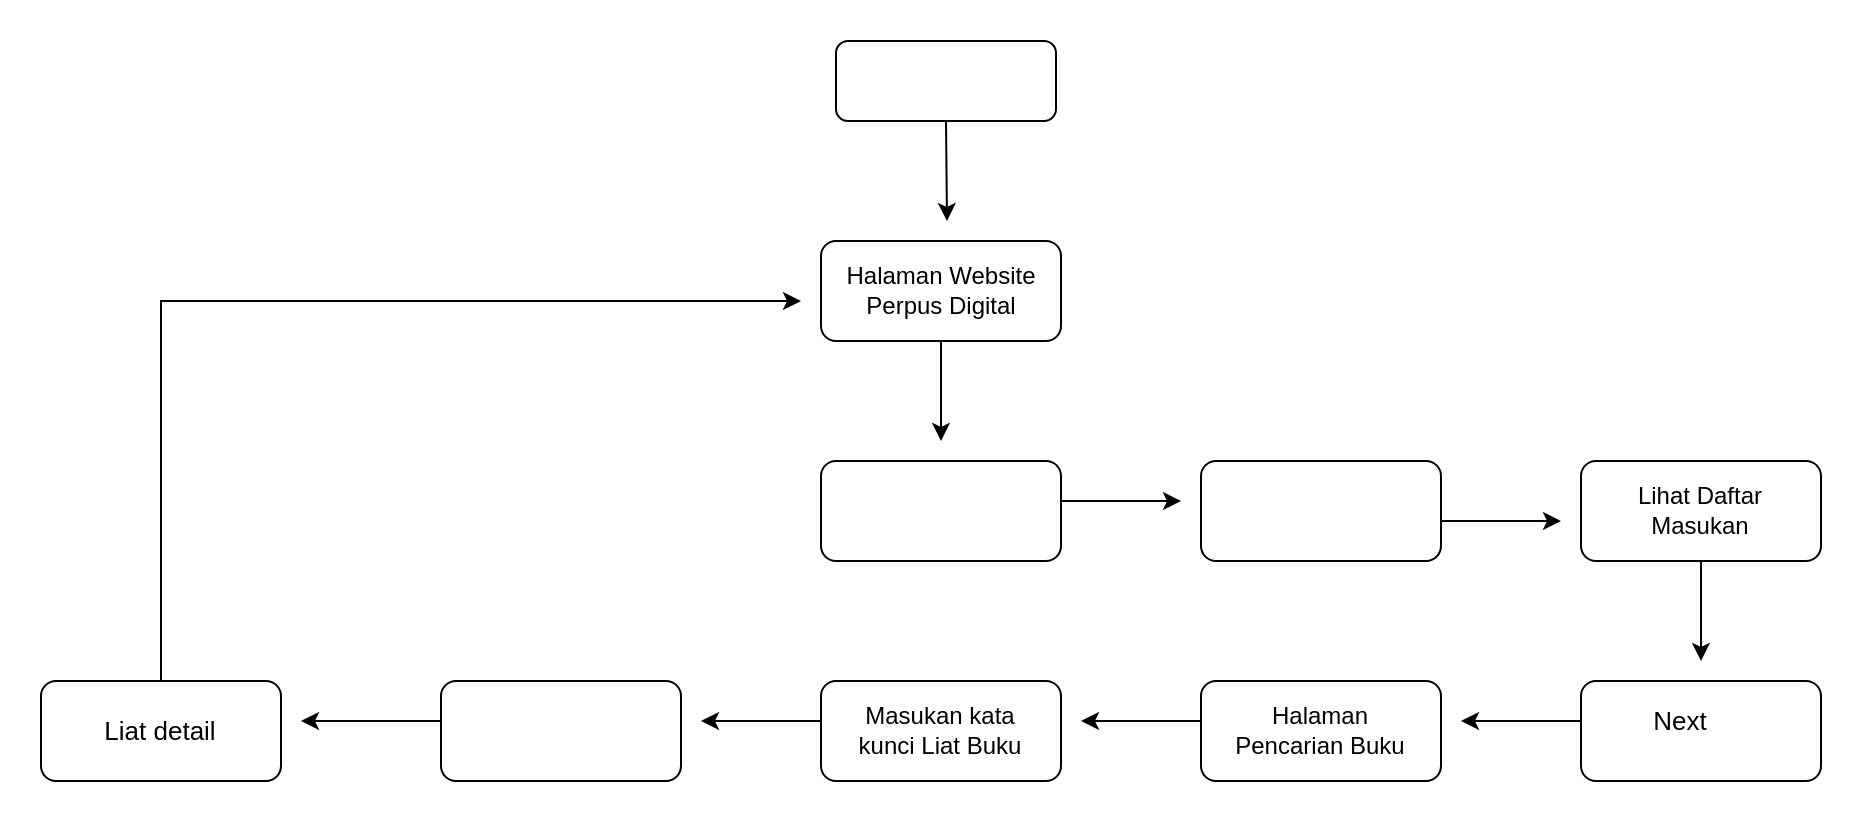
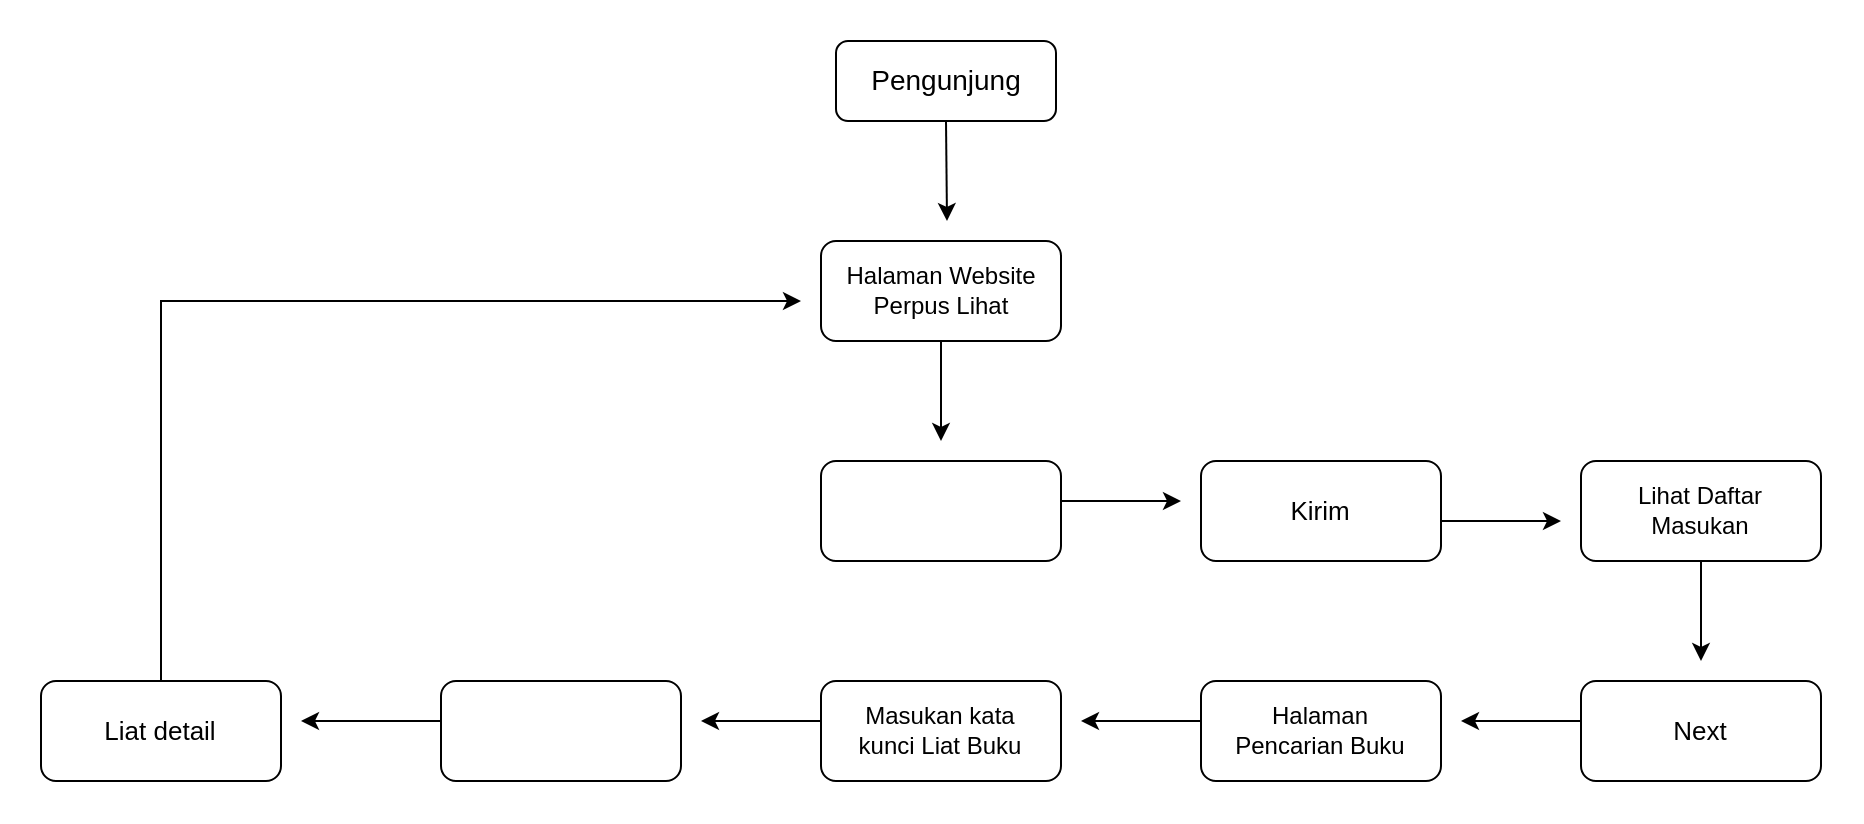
node "Pengunjung": added
node "Halaman Website Perpus Digital": label "Halaman Website Perpus Digital" -> "Halaman Website Perpus Lihat"
node "Kirim": added
node "Next": moved (1681, 721) -> (1701, 731)
